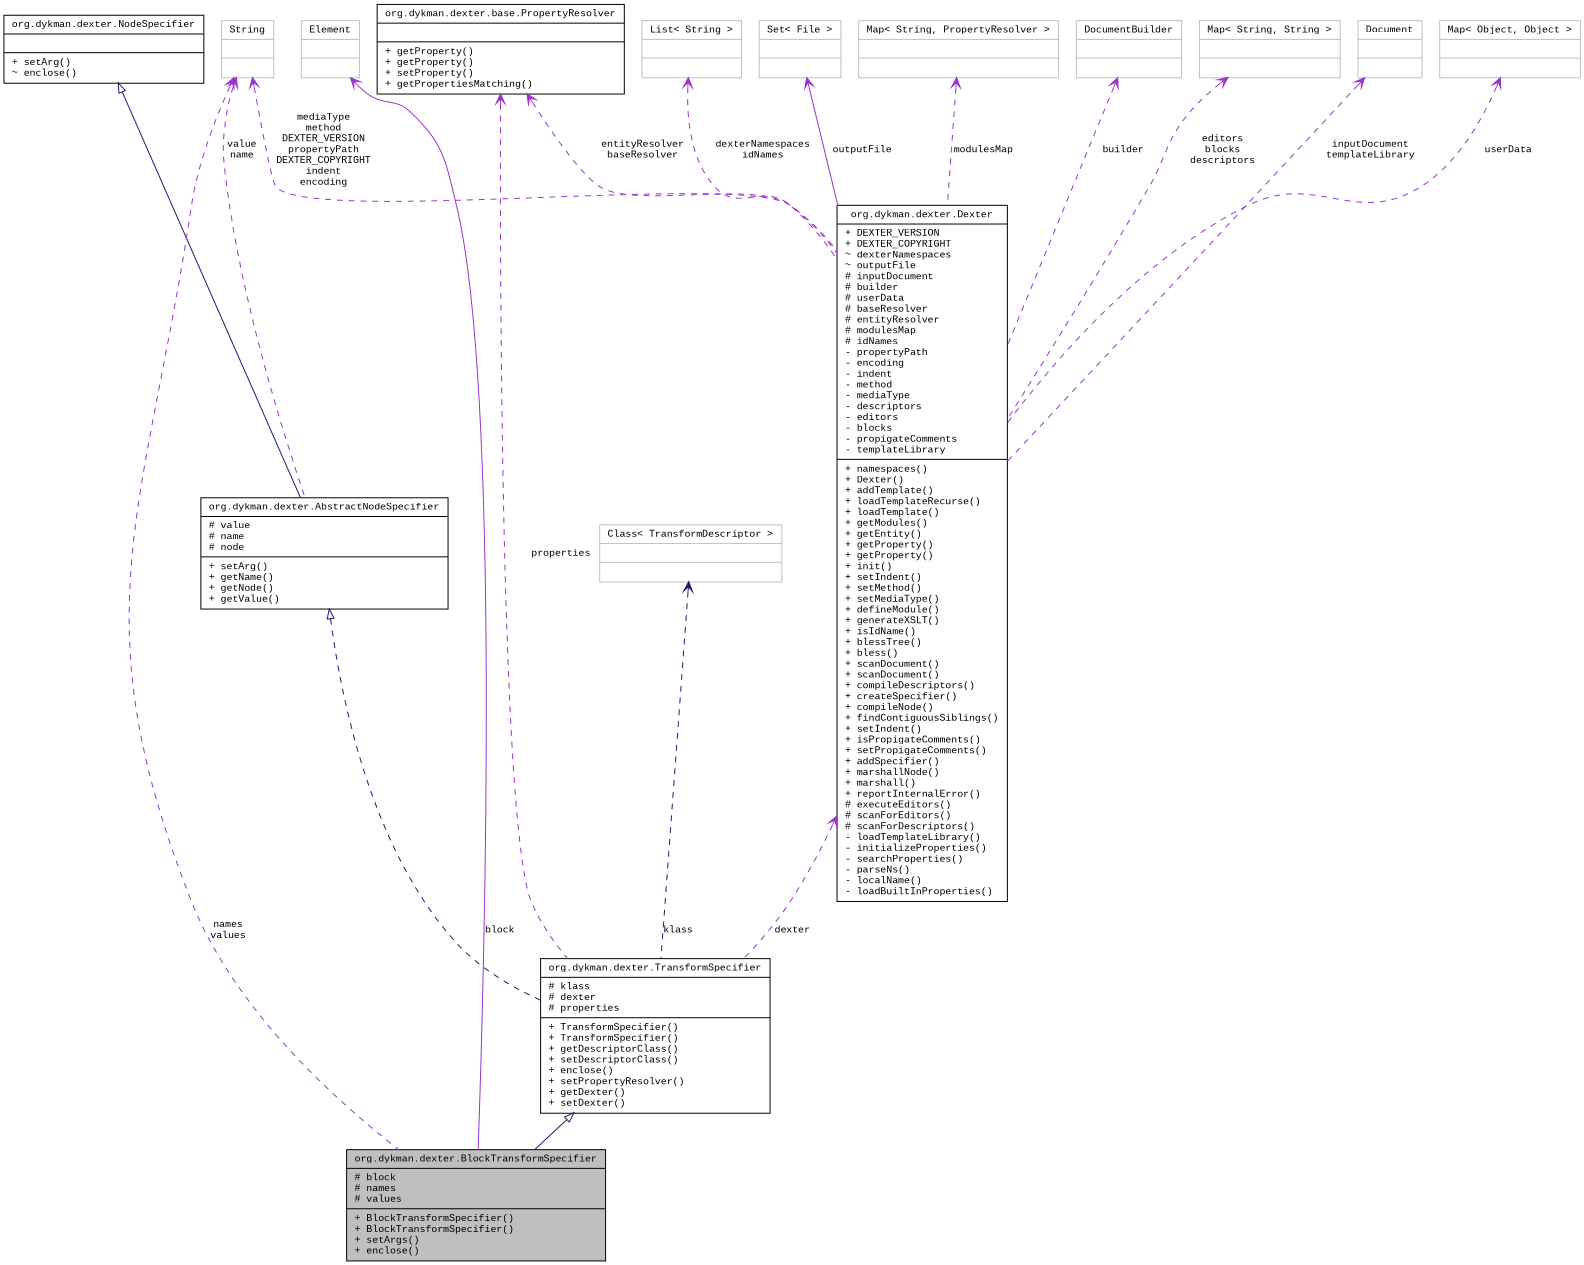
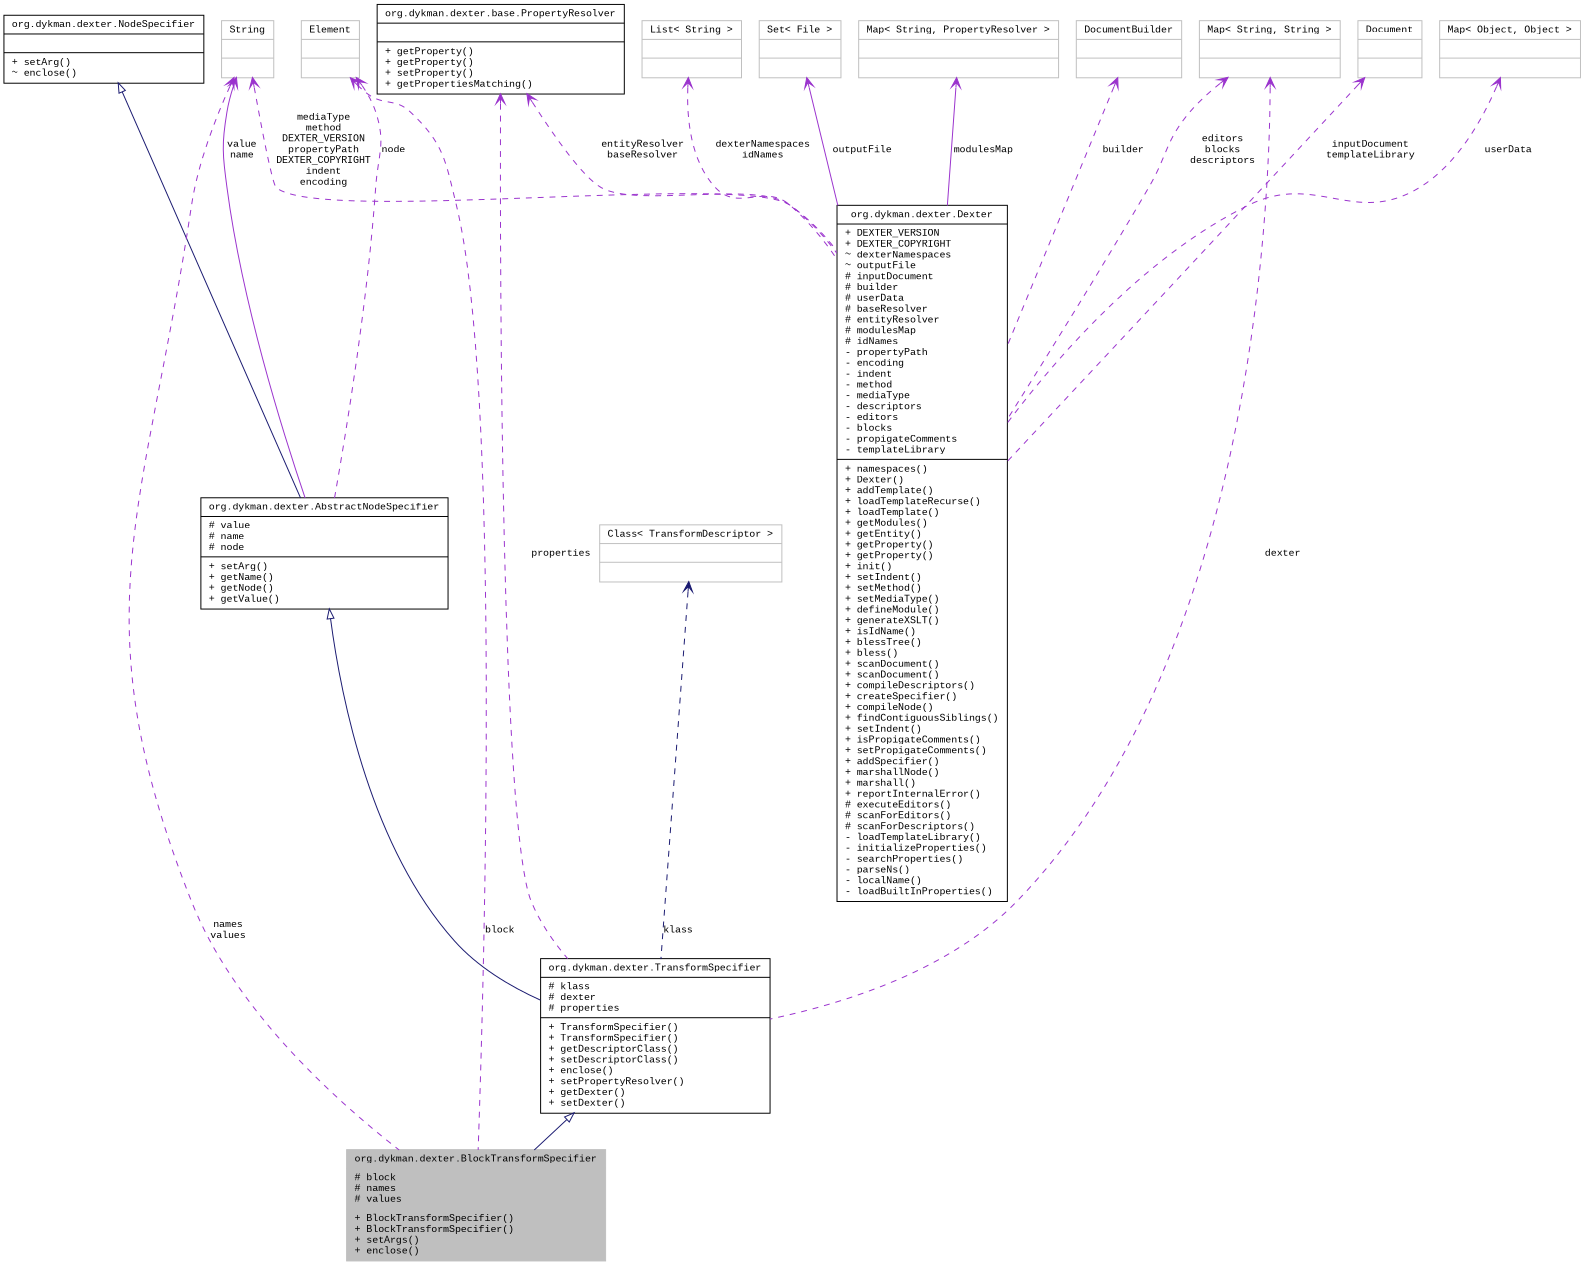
edge "org.dykman.dexter.Dexter" -> "Map< String, PropertyResolver >": style dashed -> solid
edge "org.dykman.dexter.AbstractNodeSpecifier" -> "Element": added, label "node"
edge "org.dykman.dexter.AbstractNodeSpecifier" -> "String": style dashed -> solid
edge "org.dykman.dexter.BlockTransformSpecifier" -> "Element": style solid -> dashed
edge "org.dykman.dexter.TransformSpecifier" -> "org.dykman.dexter.AbstractNodeSpecifier": style dashed -> solid
edge "org.dykman.dexter.TransformSpecifier" -> "org.dykman.dexter.Dexter": now "org.dykman.dexter.TransformSpecifier" -> "Map< String, String >"
node "org.dykman.dexter.BlockTransformSpecifier": color black -> grey75
